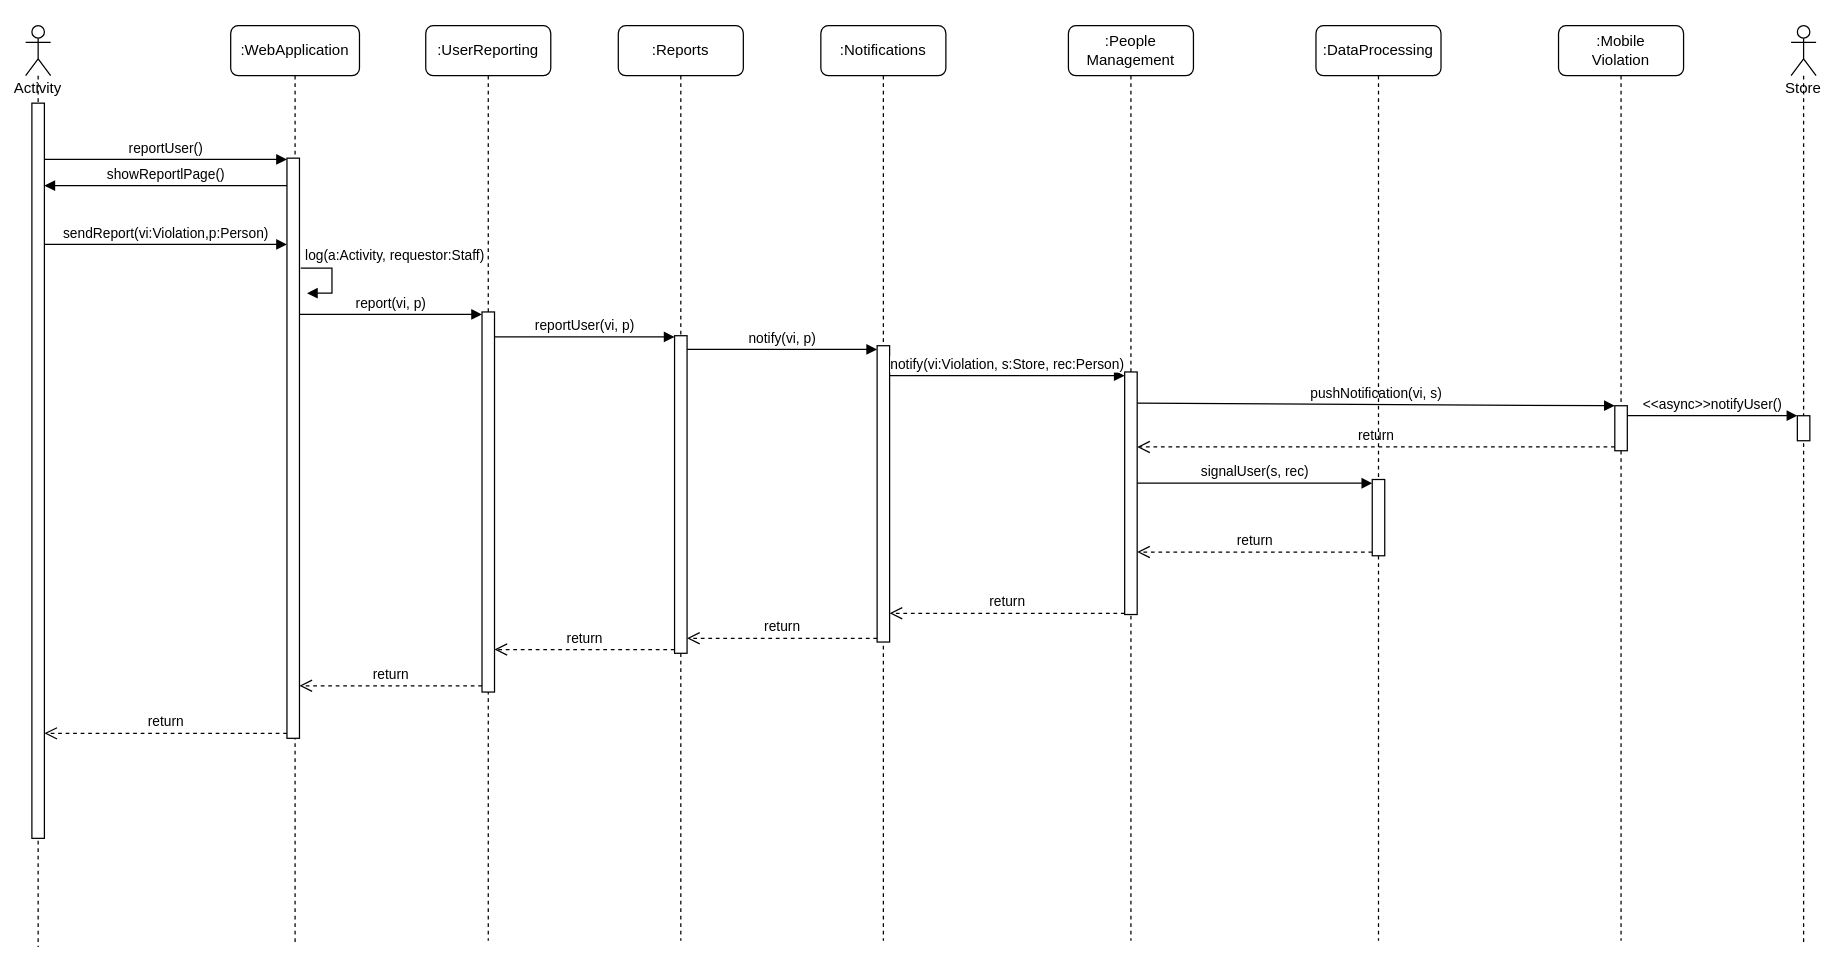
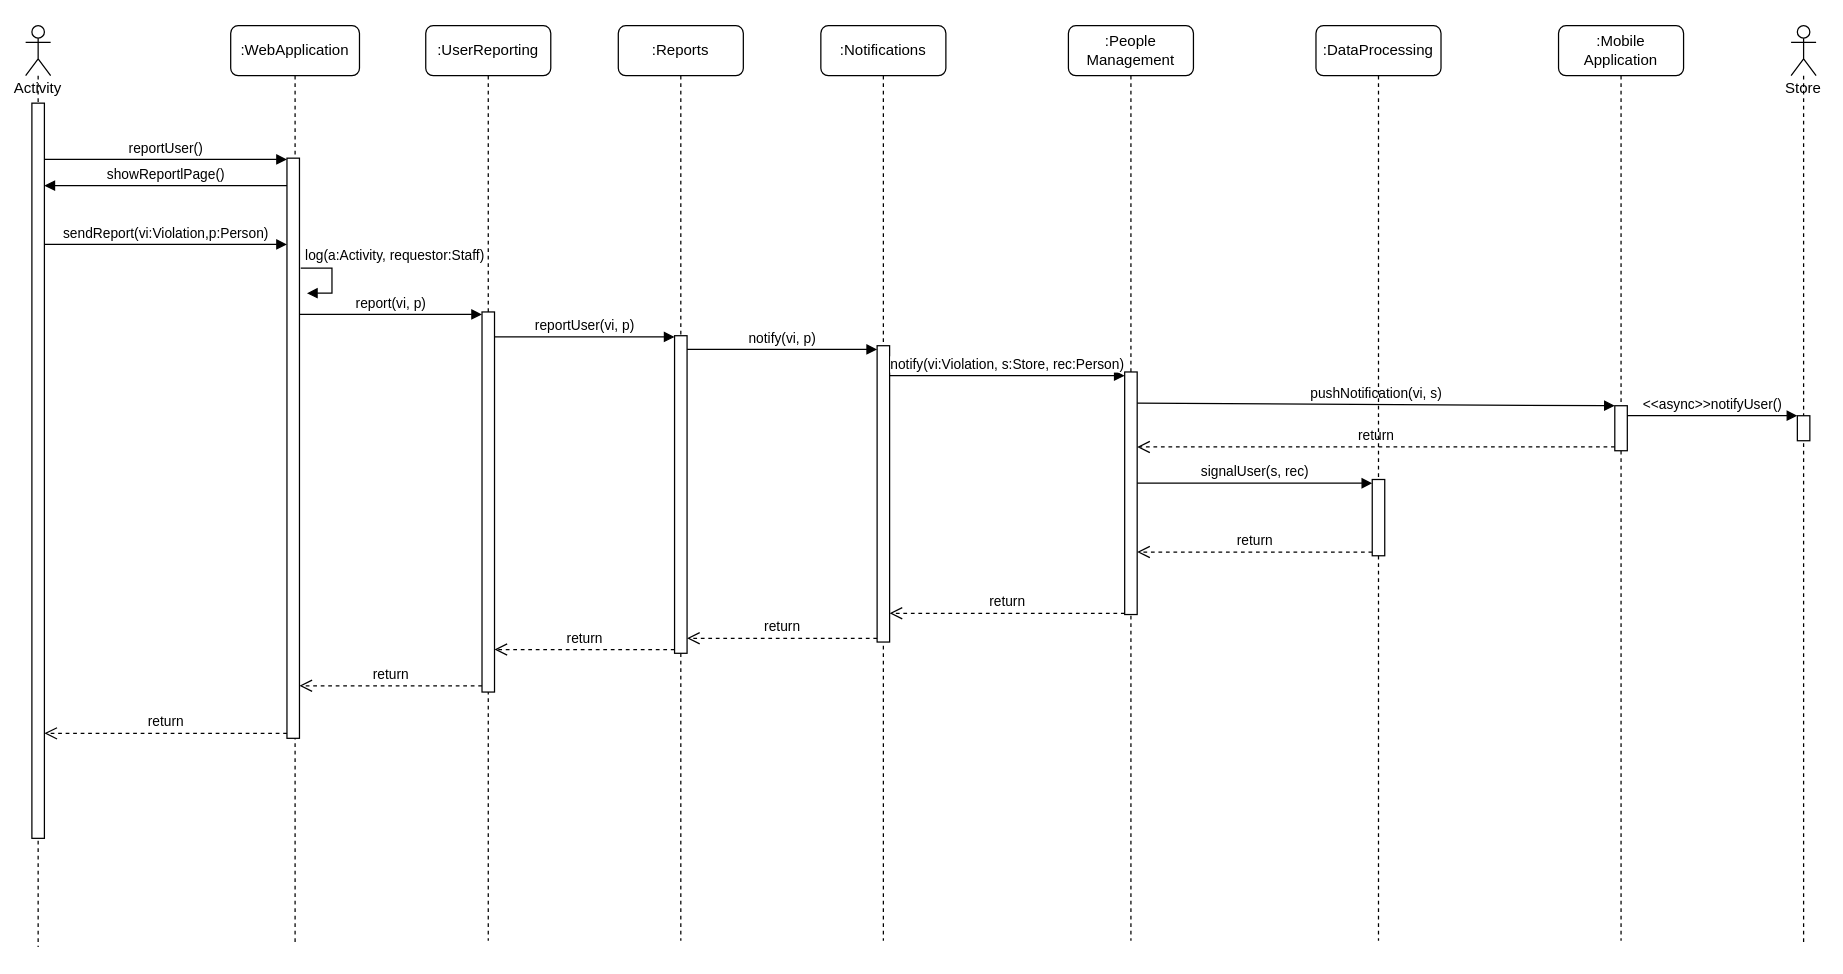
node ":Mobile Violation": label ":Mobile Violation" -> ":Mobile Application"
